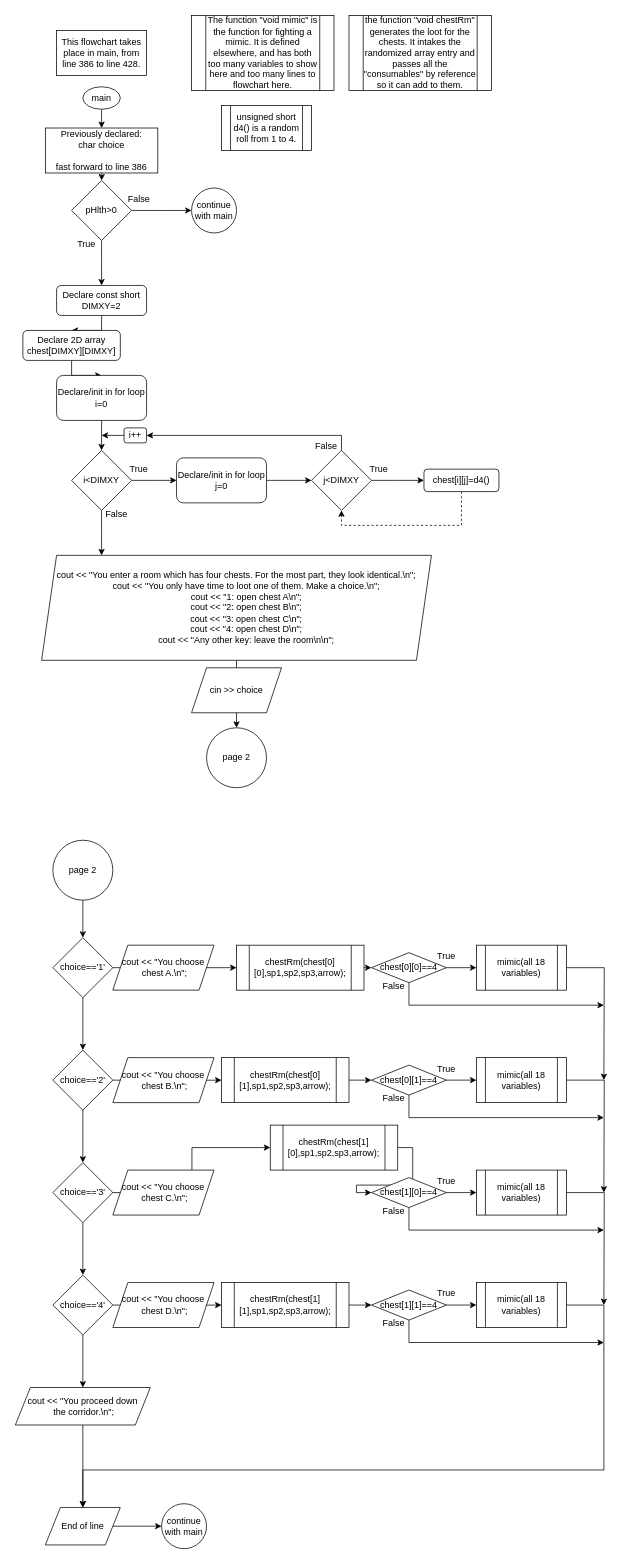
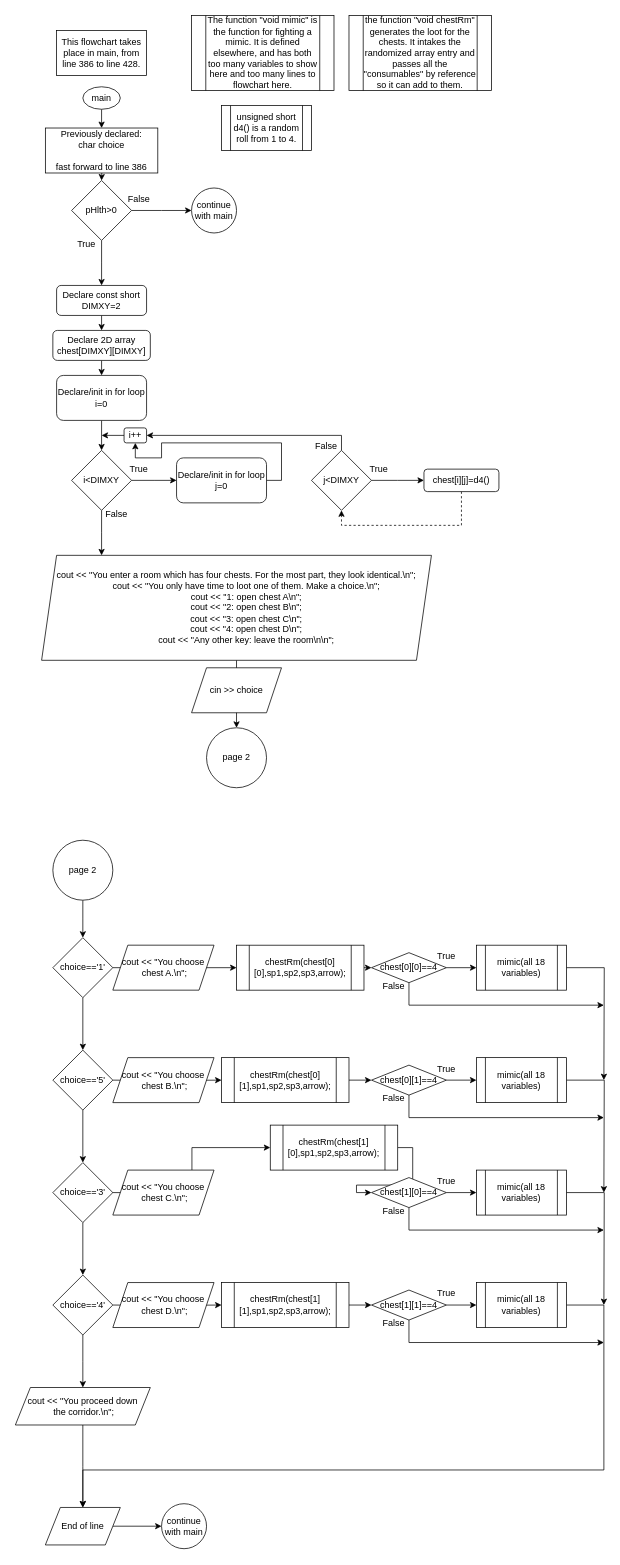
node "Declare 2D array chest[DIMXY][DIMXY]": moved (72, 345) -> (102, 345)
edge "Declare/init in for loop j=0" -> "j<DIMXY": now "Declare/init in for loop j=0" -> "i++"
node "choice=='2'": label "choice=='2'" -> "choice=='5'"
